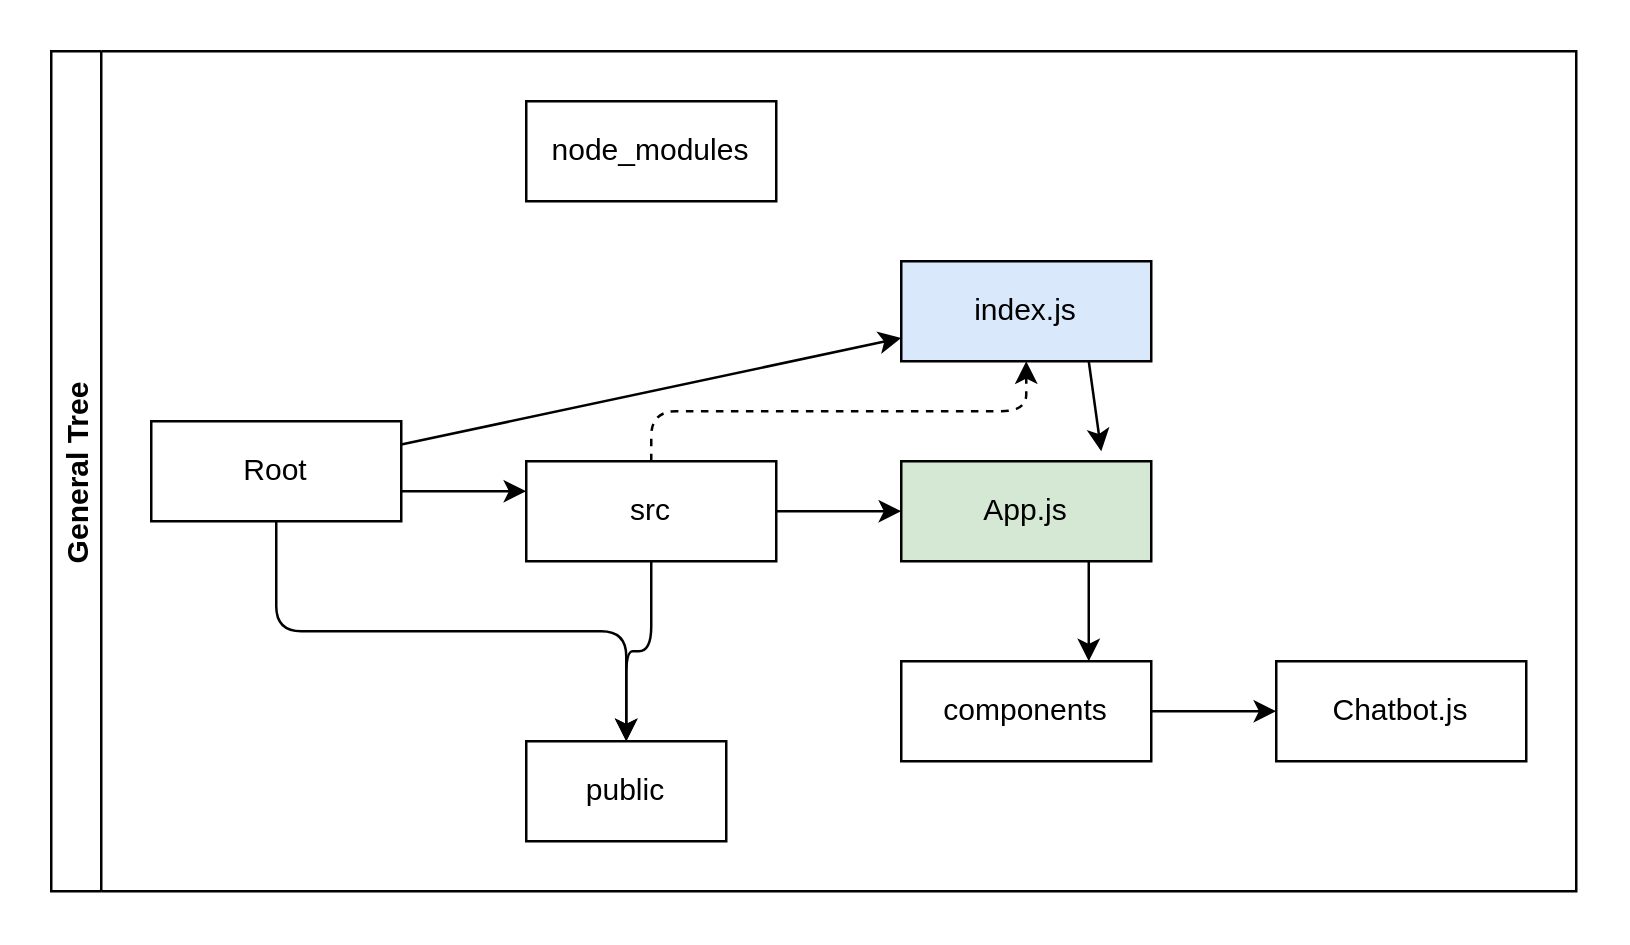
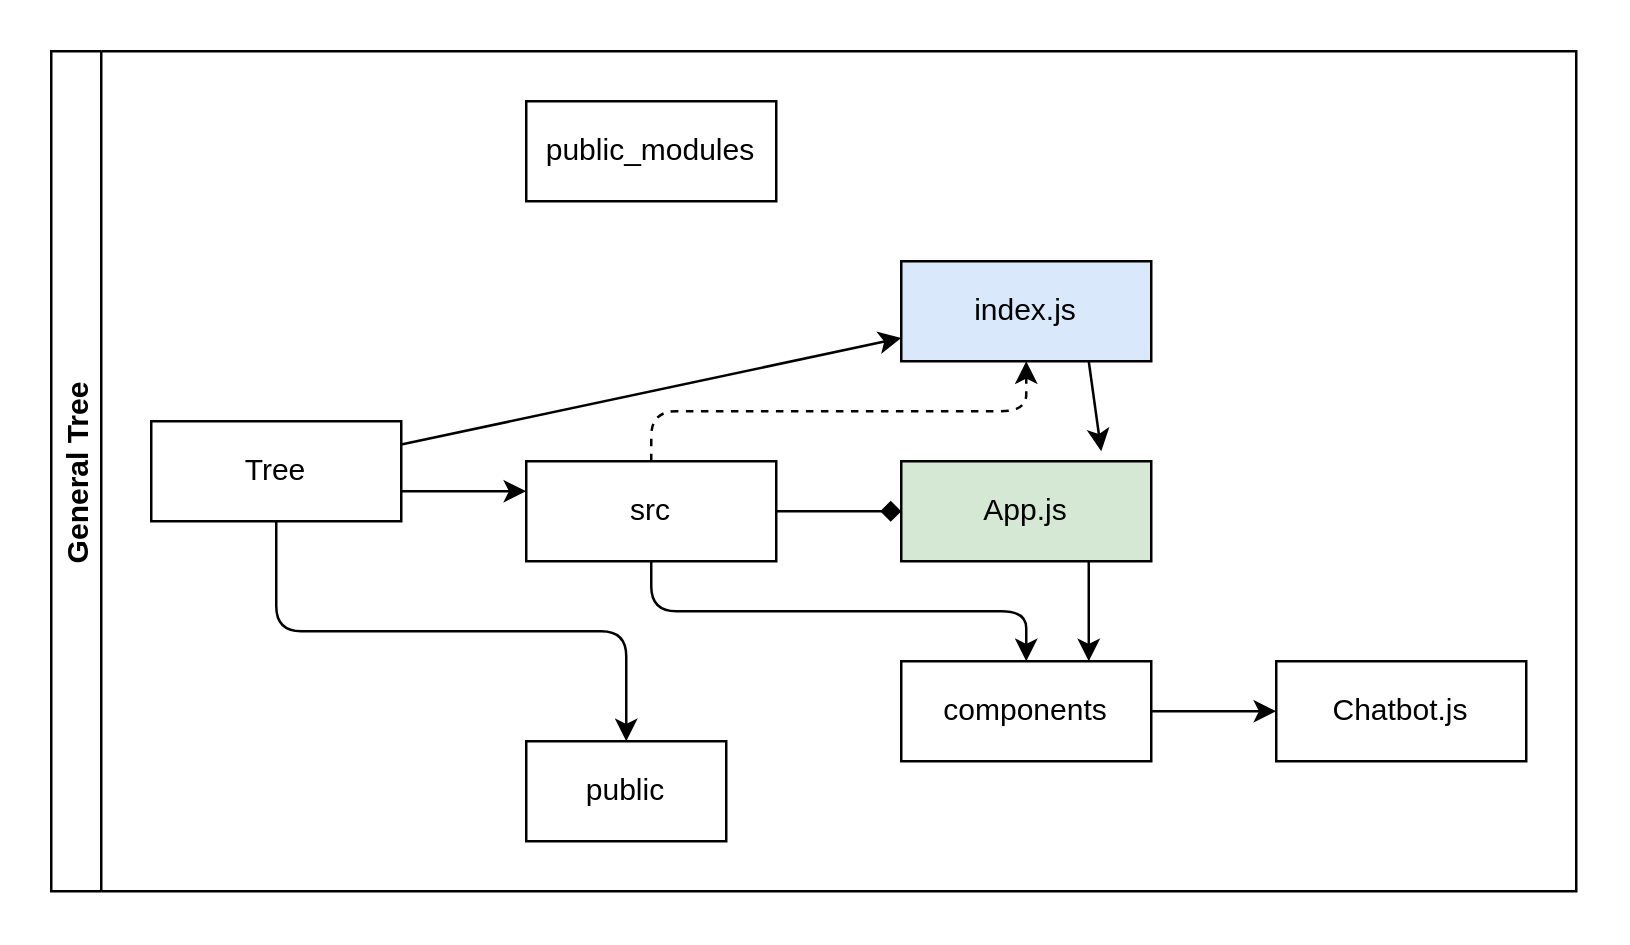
node "node_modules": label "node_modules" -> "public_modules"
node "Root": label "Root" -> "Tree"
edge "src" -> "App.js": arrowhead classic -> diamond
edge "src" -> "public": now "src" -> "components"
